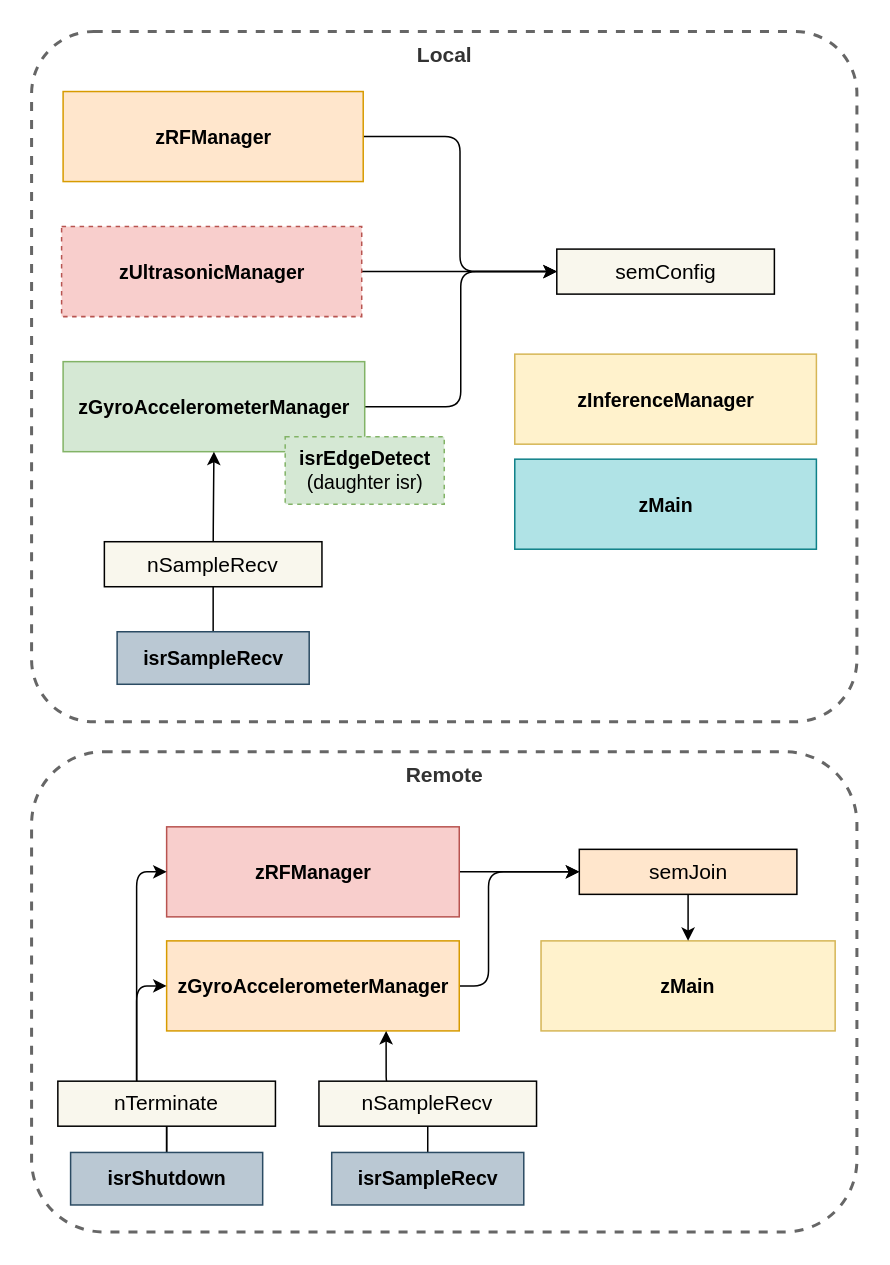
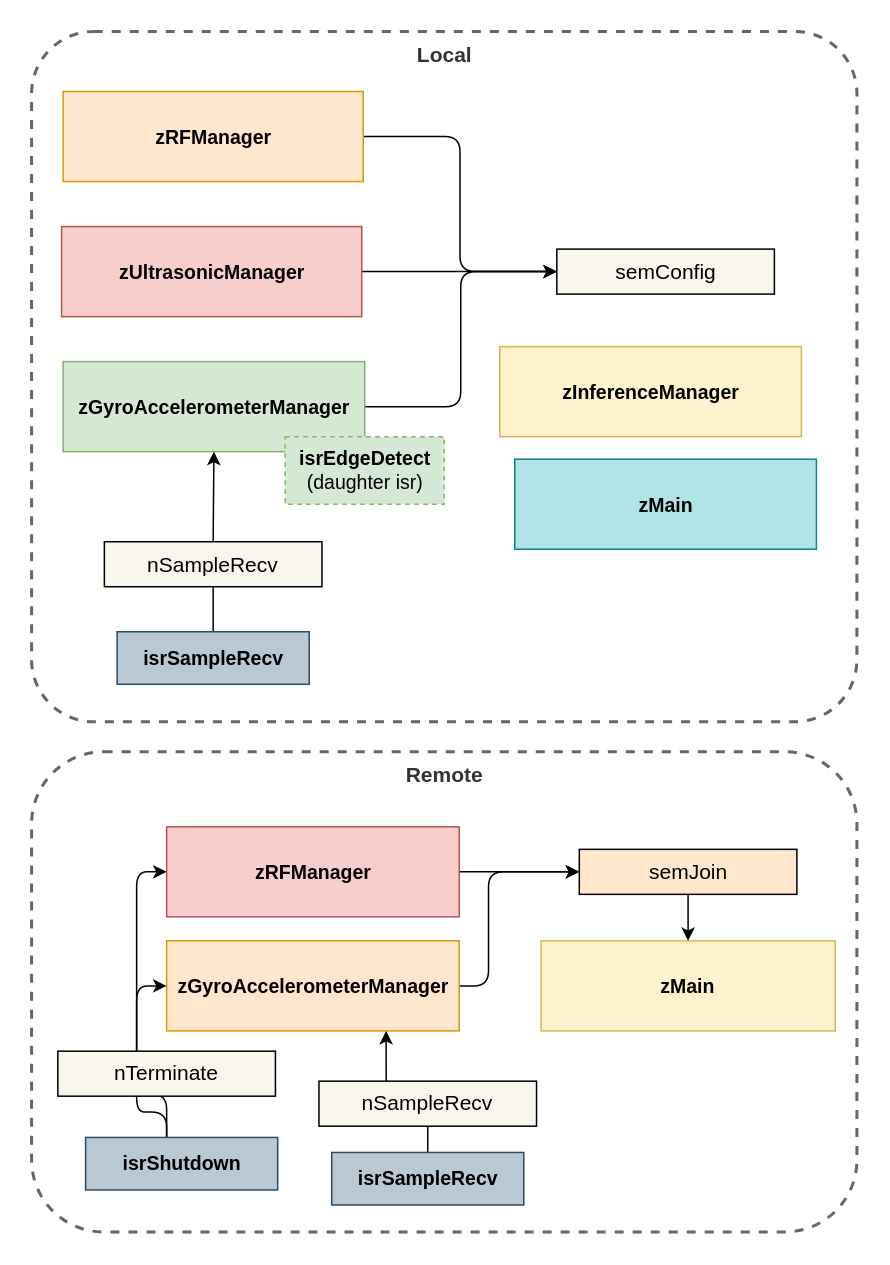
node "zUltrasonicManager": style dashed -> solid
node "zInferenceManager": moved (665, 399) -> (650, 392)
node "nTerminate": moved (167, 1103) -> (167, 1073)
node "isrShutdown": moved (167, 1178) -> (182, 1163)
